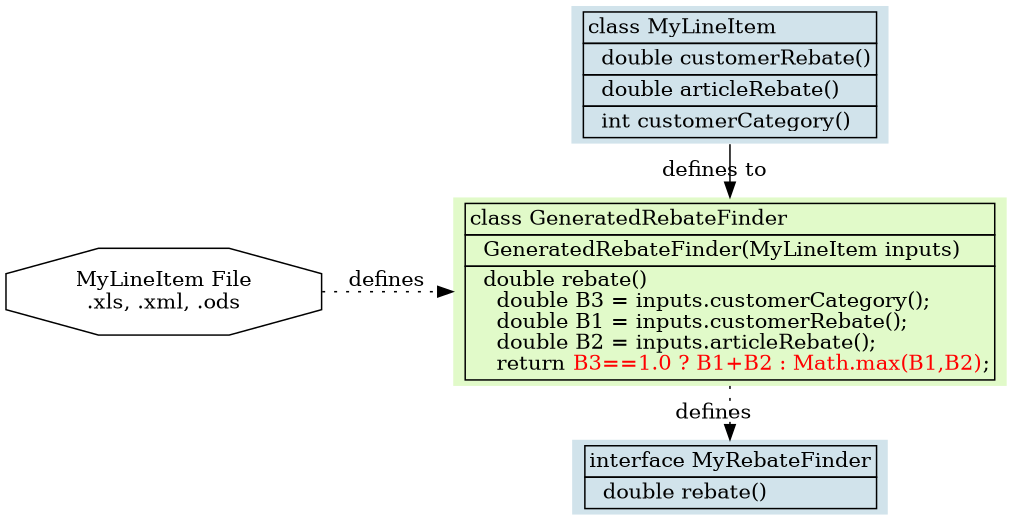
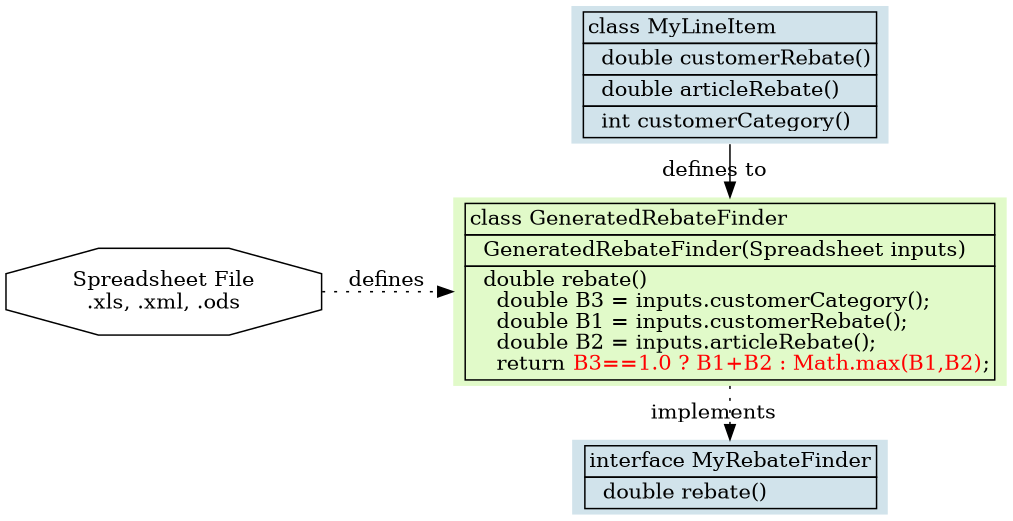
node "class GeneratedRebateFinder": text "GeneratedRebateFinder(MyLineItem inputs)" -> "GeneratedRebateFinder(Spreadsheet inputs)"
node "MyLineItem File .xls, .xml, .ods": label "MyLineItem File .xls, .xml, .ods" -> "Spreadsheet File .xls, .xml, .ods"
edge "class GeneratedRebateFinder" -> "interface MyRebateFinder": label "defines" -> "implements"
